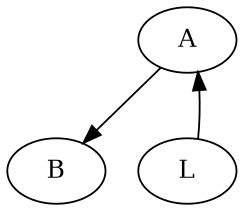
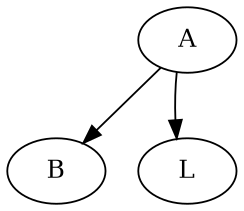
edge "L" -> "A": reversed
